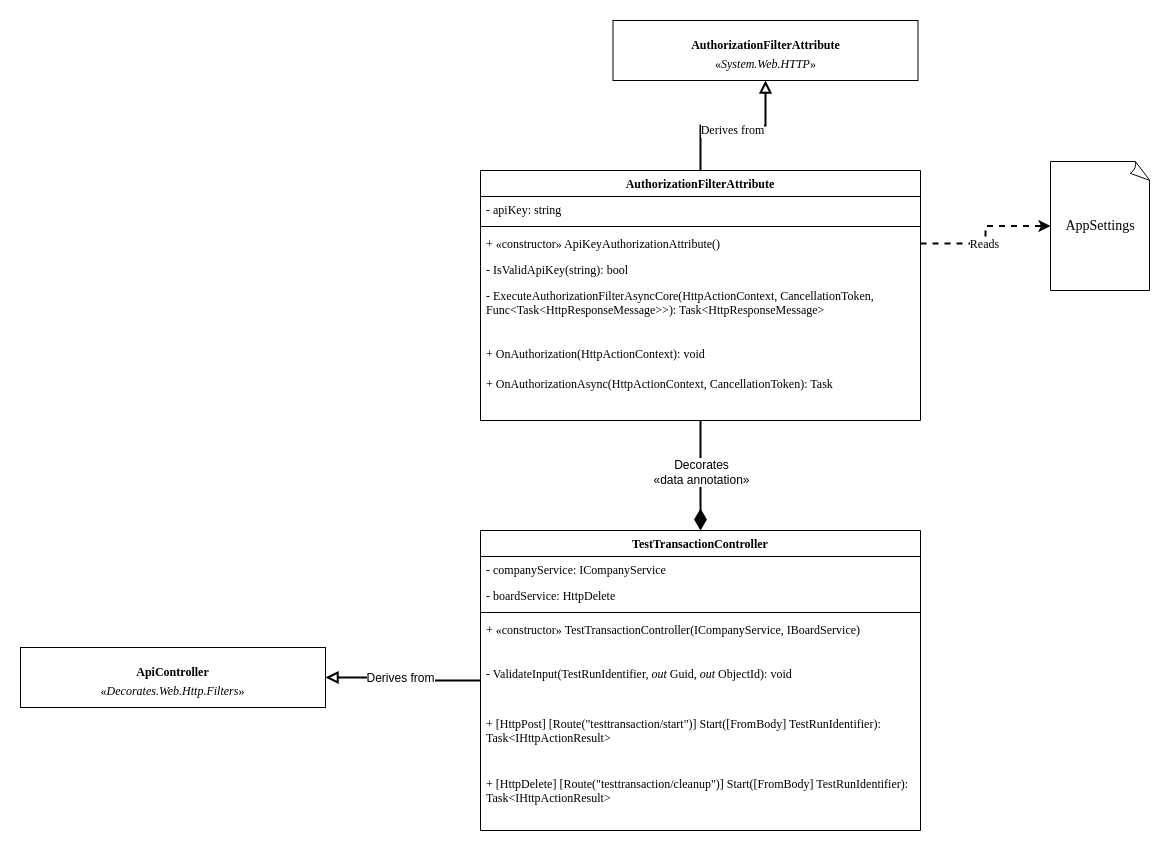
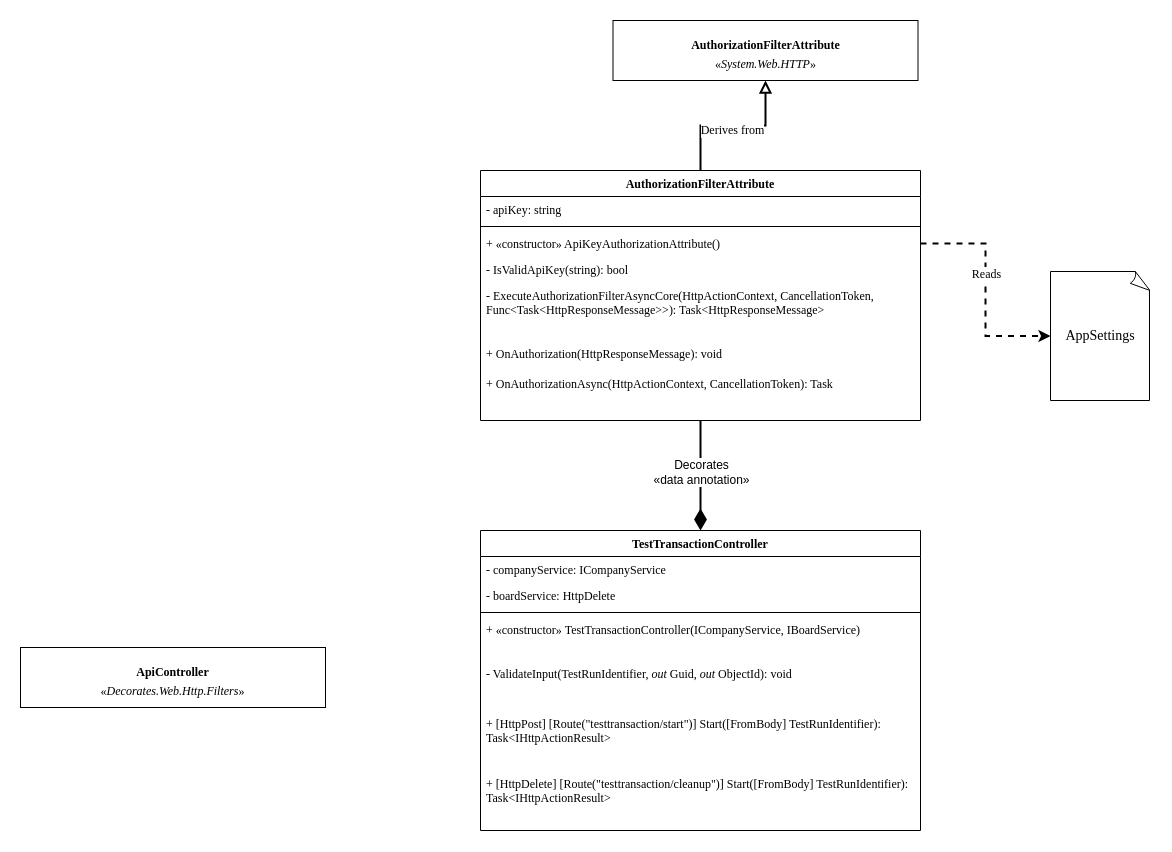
node "AppSettings": moved (1101, 226) -> (1101, 336)
node "+ OnAuthorization(HttpActionContext): void": label "+ OnAuthorization(HttpActionContext): void" -> "+ OnAuthorization(HttpResponseMessage): void"
edge "TestTransactionController" -> "ApiController «Decorates.Web.Http.Filters»": removed, label "Derives from"
